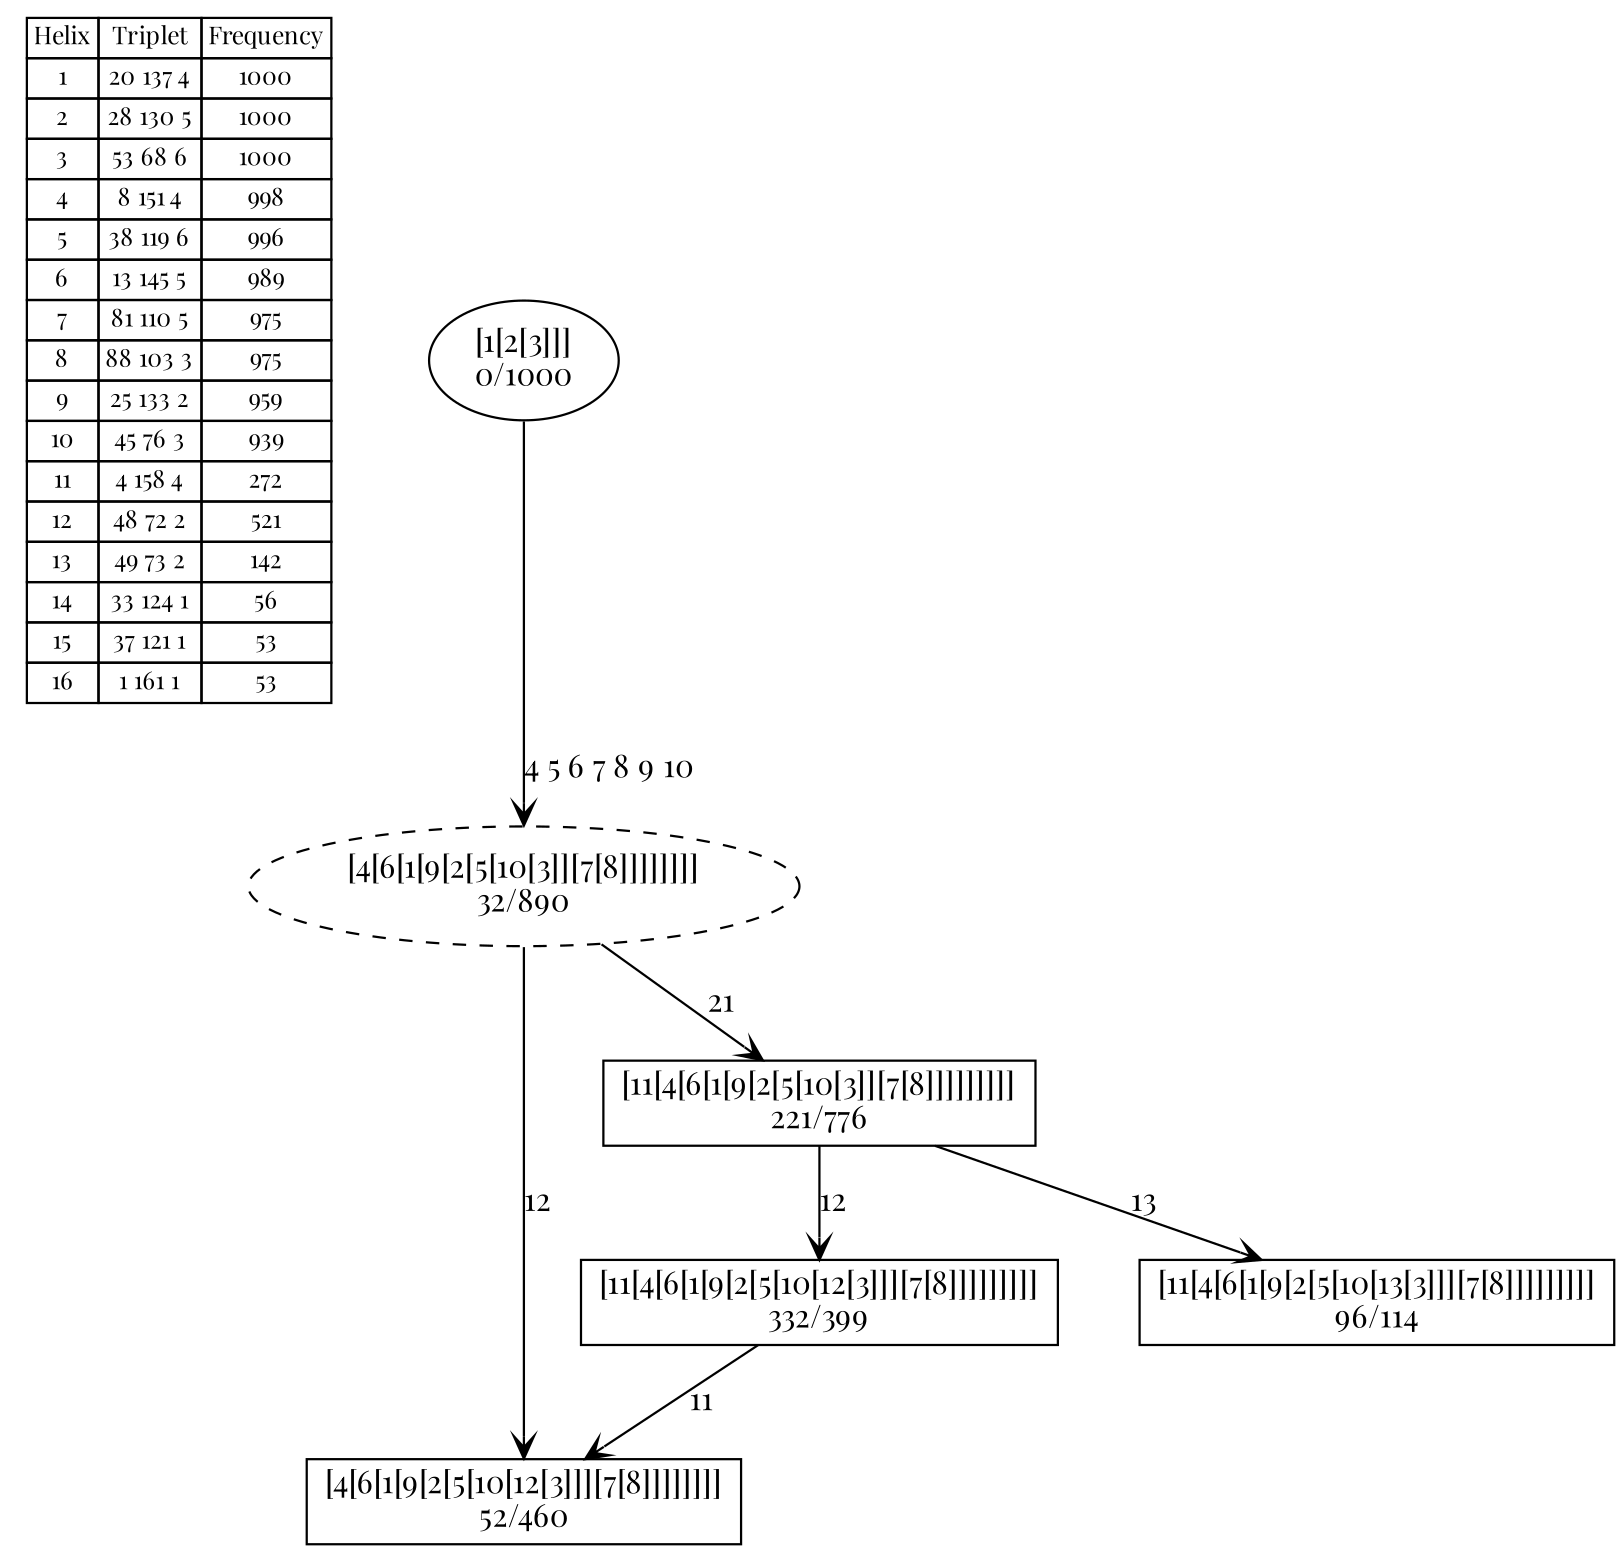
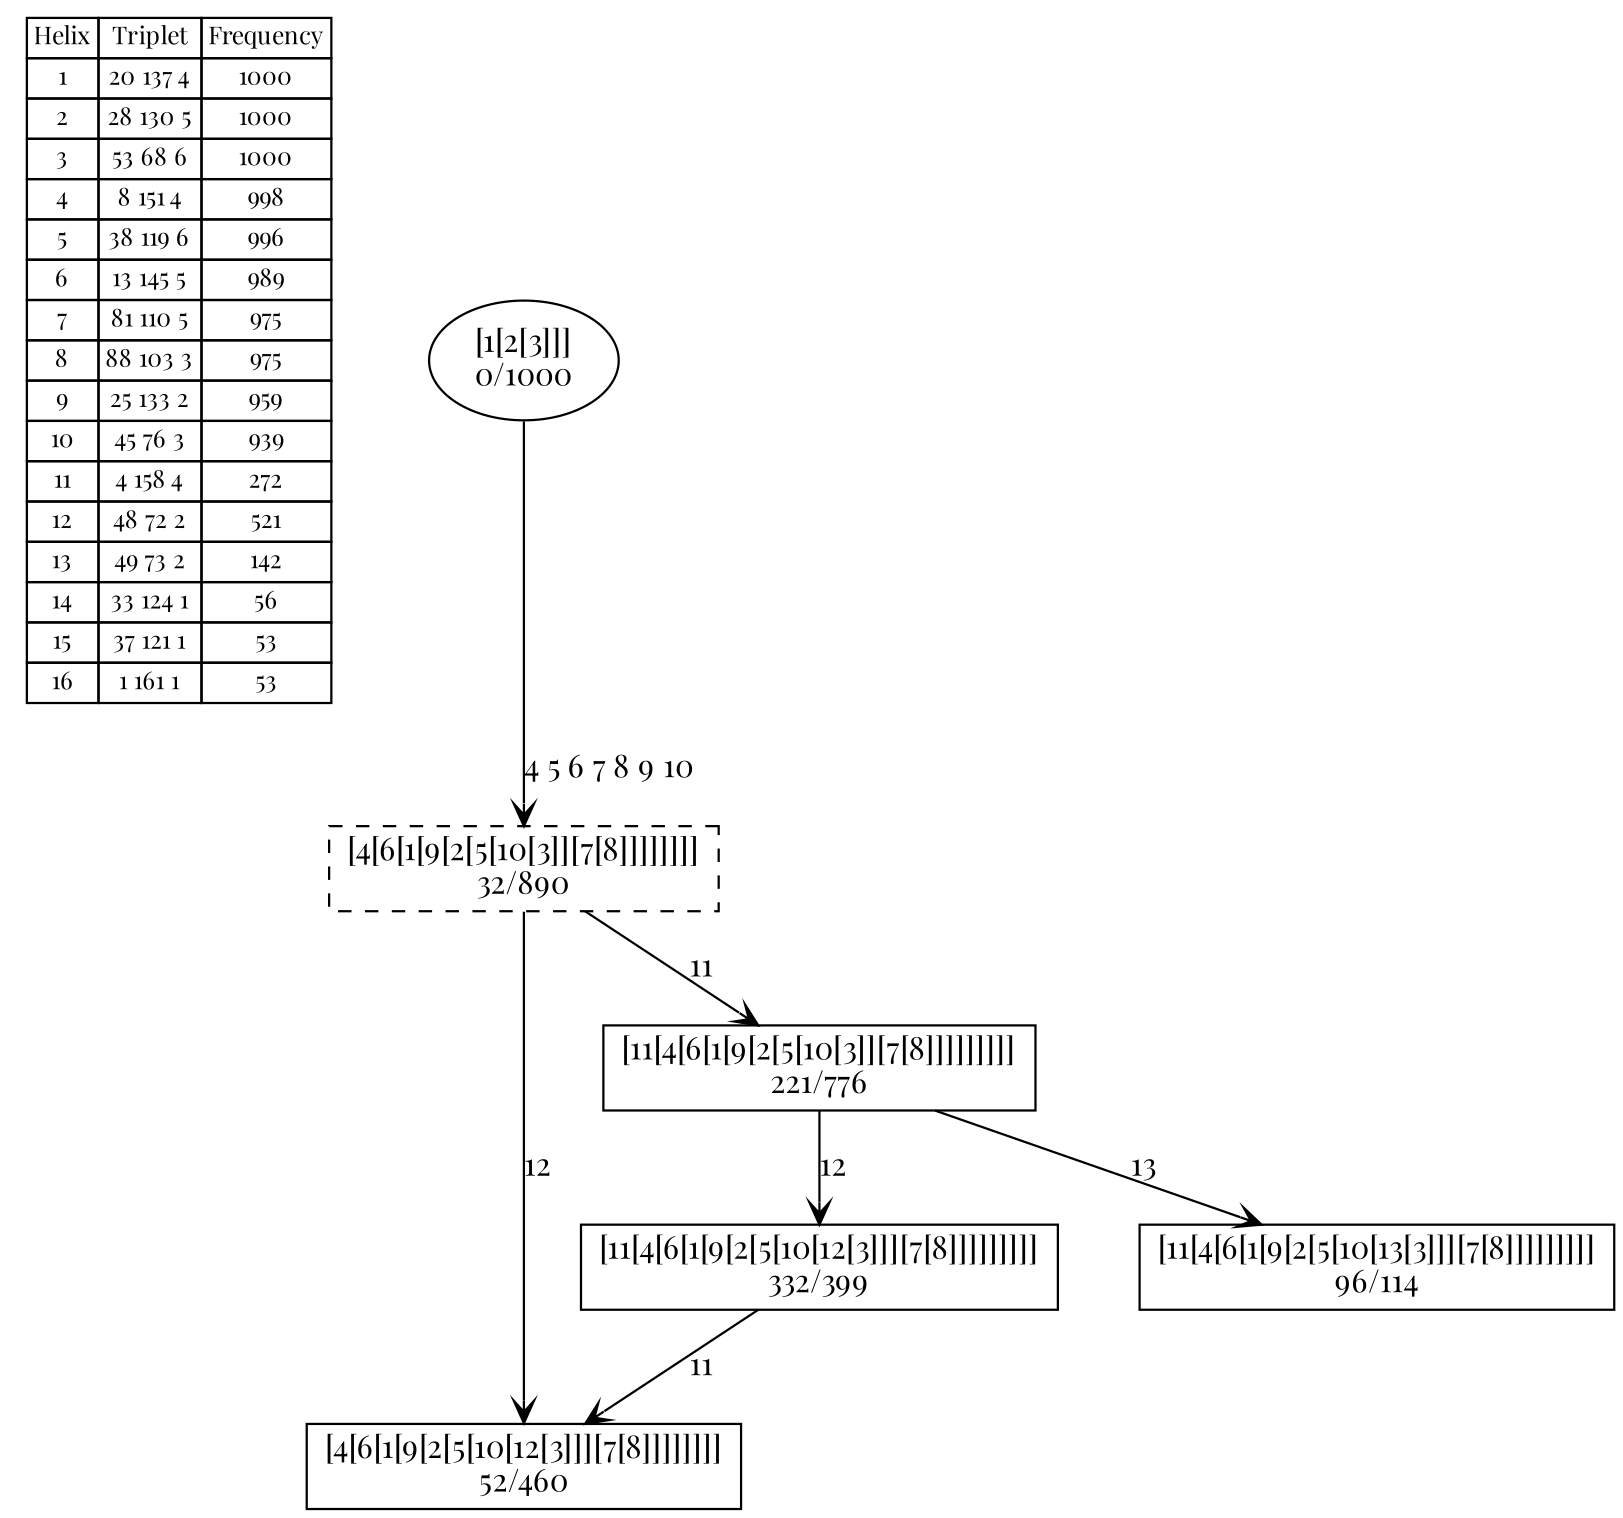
node "[4[6[1[9[2[5[10[3]][7[8]]]]]]]] 32/890": shape ellipse -> box
edge "[4[6[1[9[2[5[10[3]][7[8]]]]]]]] 32/890" -> "[11[4[6[1[9[2[5[10[3]][7[8]]]]]]]]] 221/776": label "21 " -> "11 "
